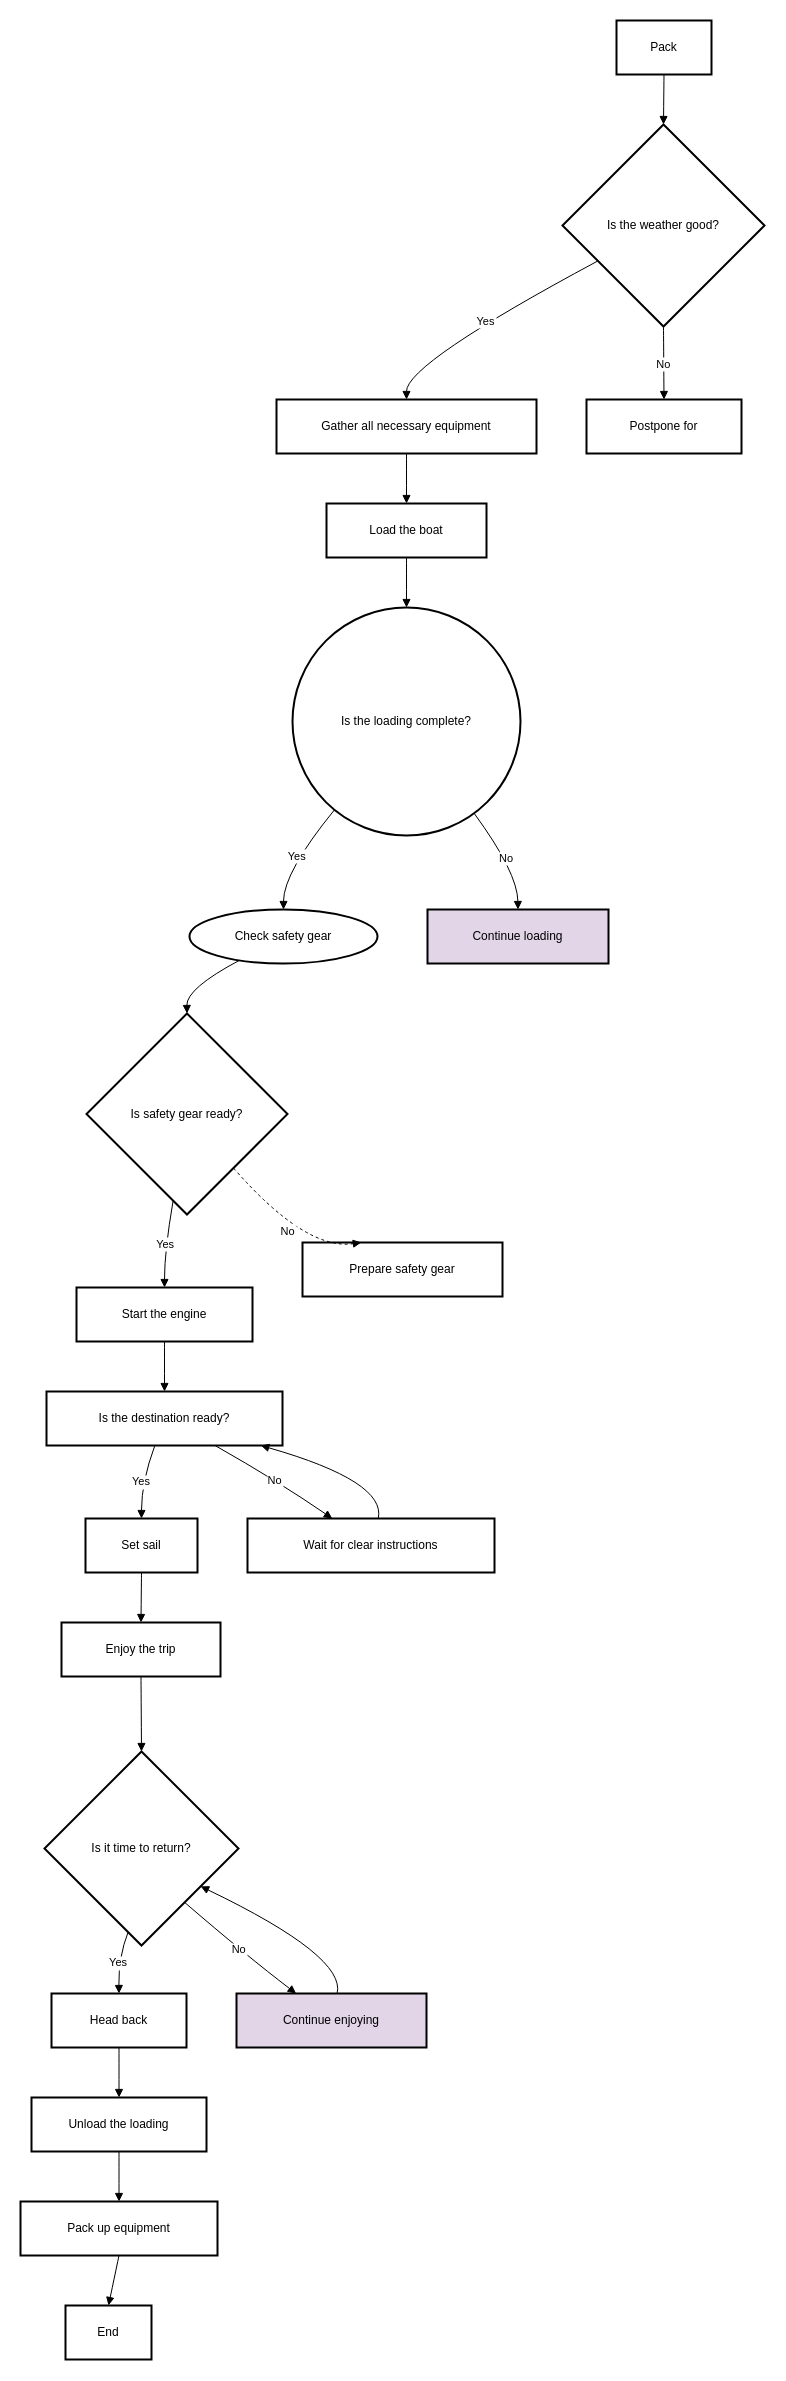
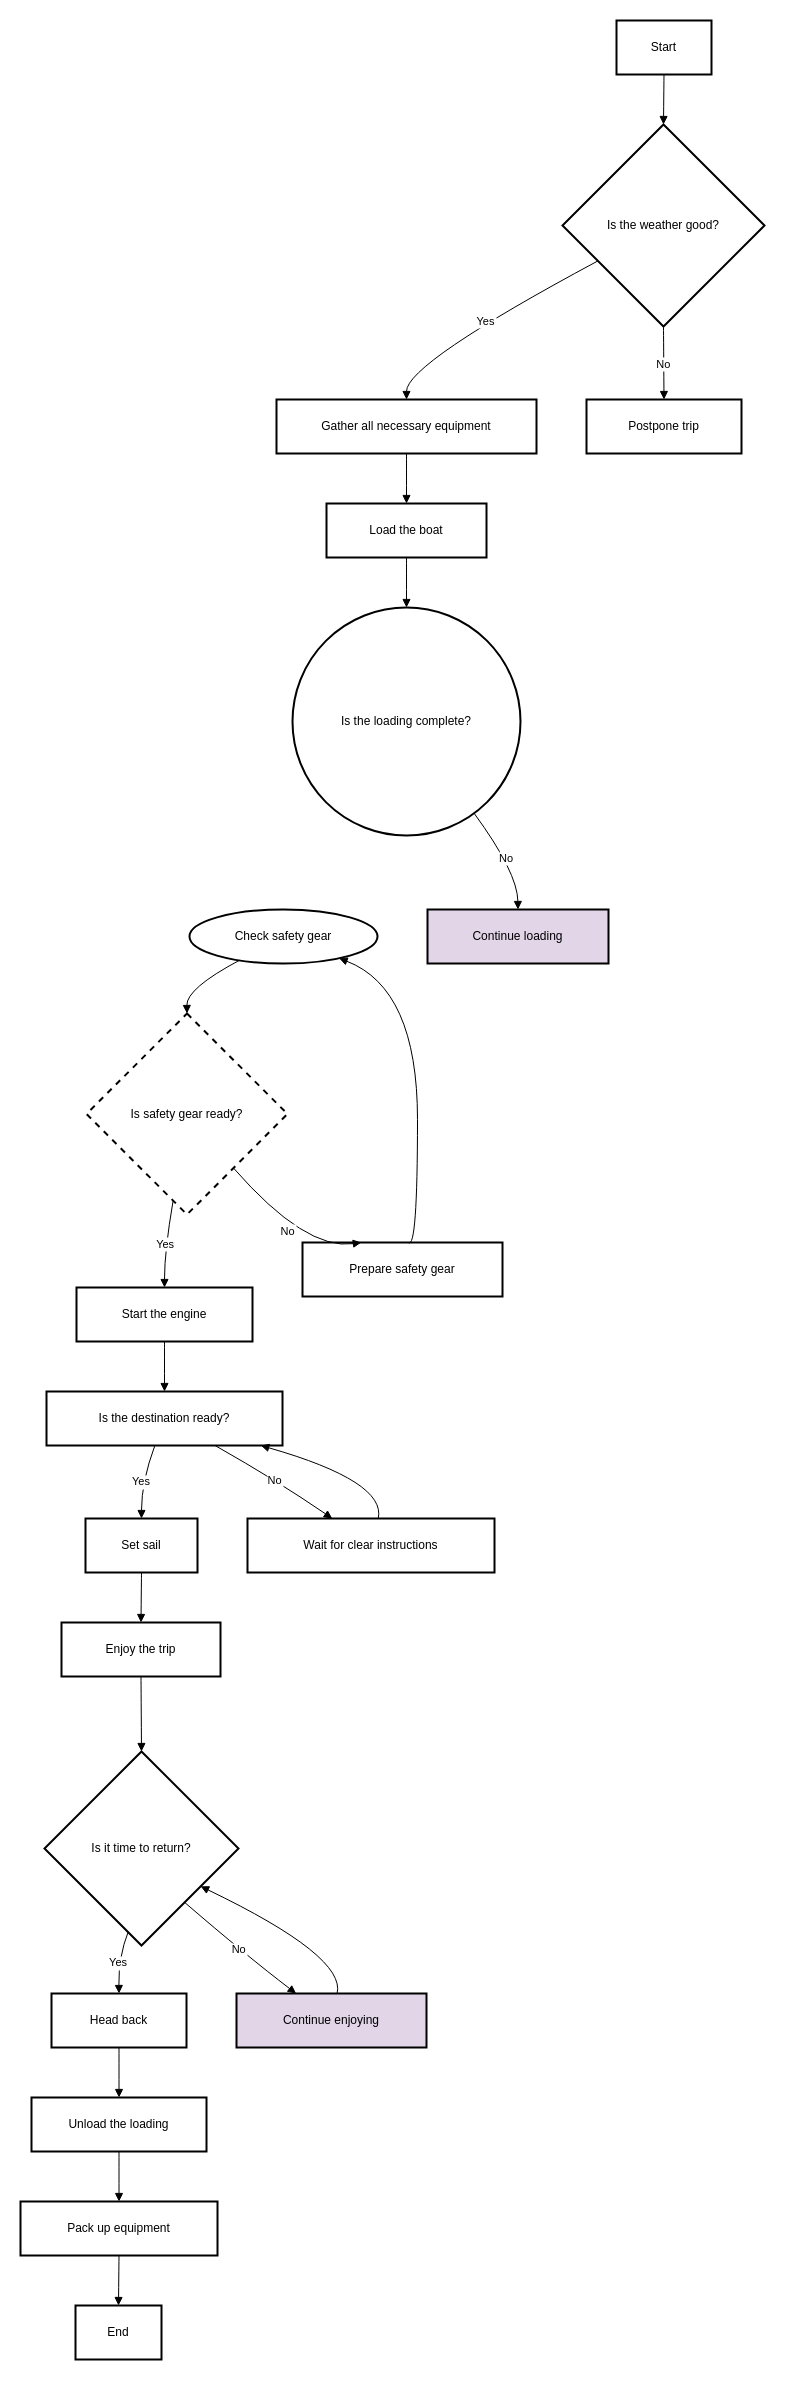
node "Pack": label "Pack" -> "Start"
node "Postpone for": label "Postpone for" -> "Postpone trip"
edge "Is the loading complete?" -> "Check safety gear": removed, label "Yes"
edge "Prepare safety gear" -> "Check safety gear": added
node "Is safety gear ready?": style solid -> dashed
edge "Is safety gear ready?" -> "Prepare safety gear": style dashed -> solid
node "End": moved (109, 2333) -> (119, 2333)
